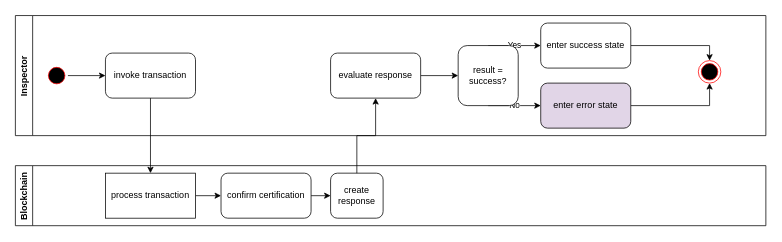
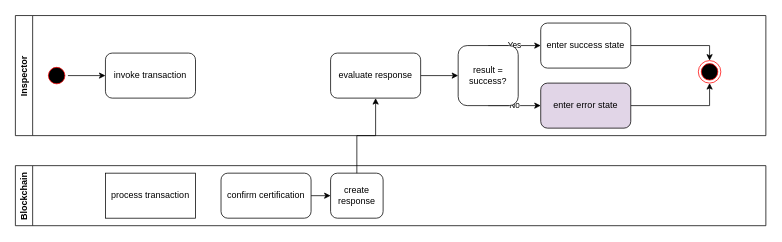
edge "invoke transaction" -> "process transaction": removed
edge "process transaction" -> "confirm certification": removed
